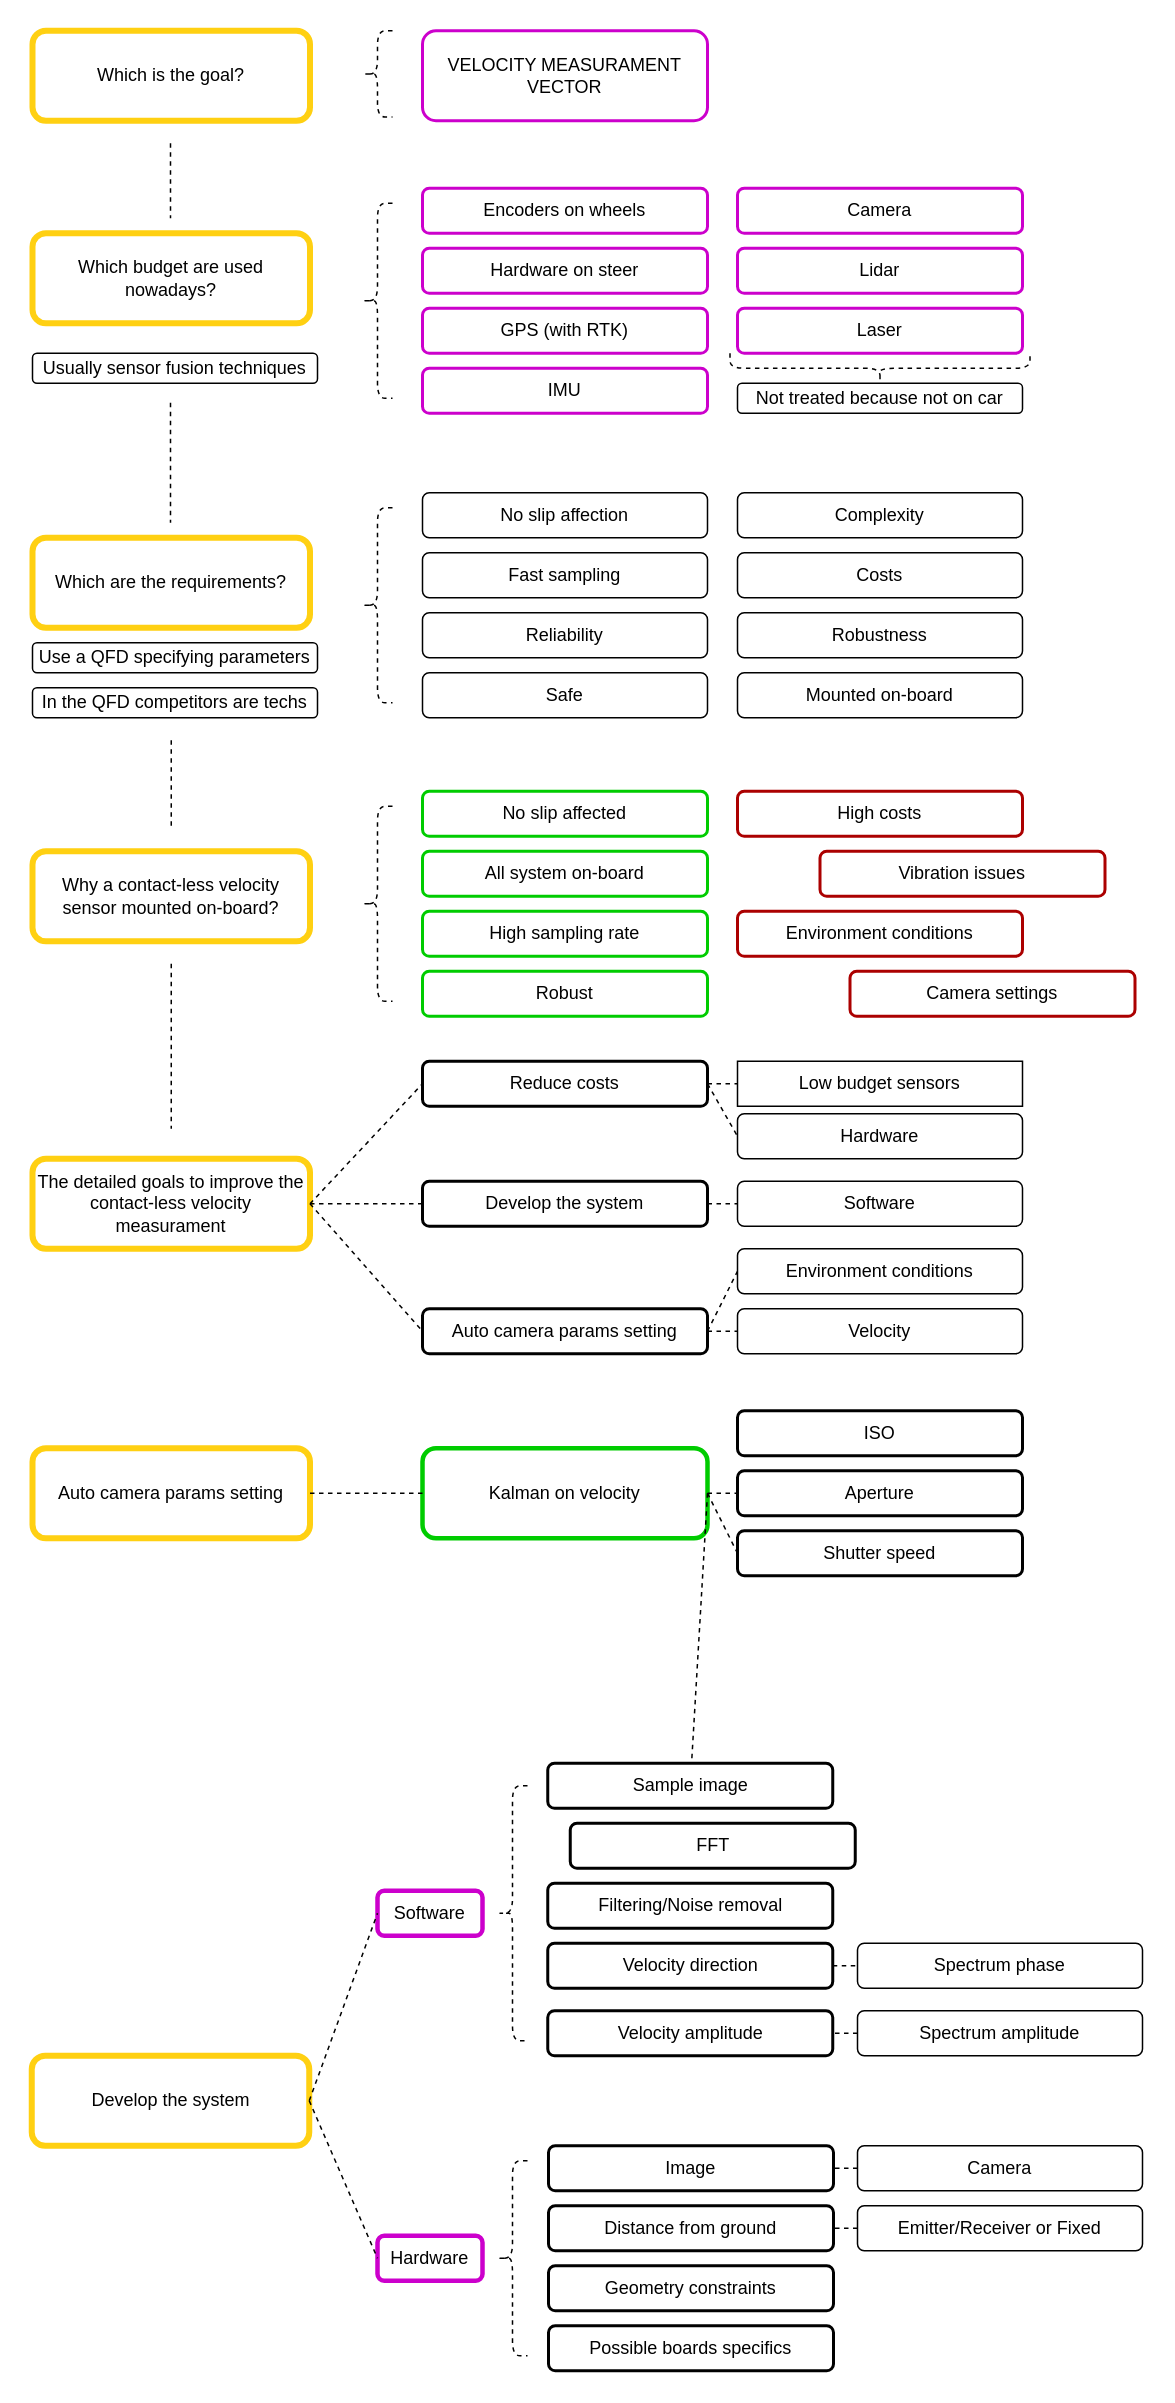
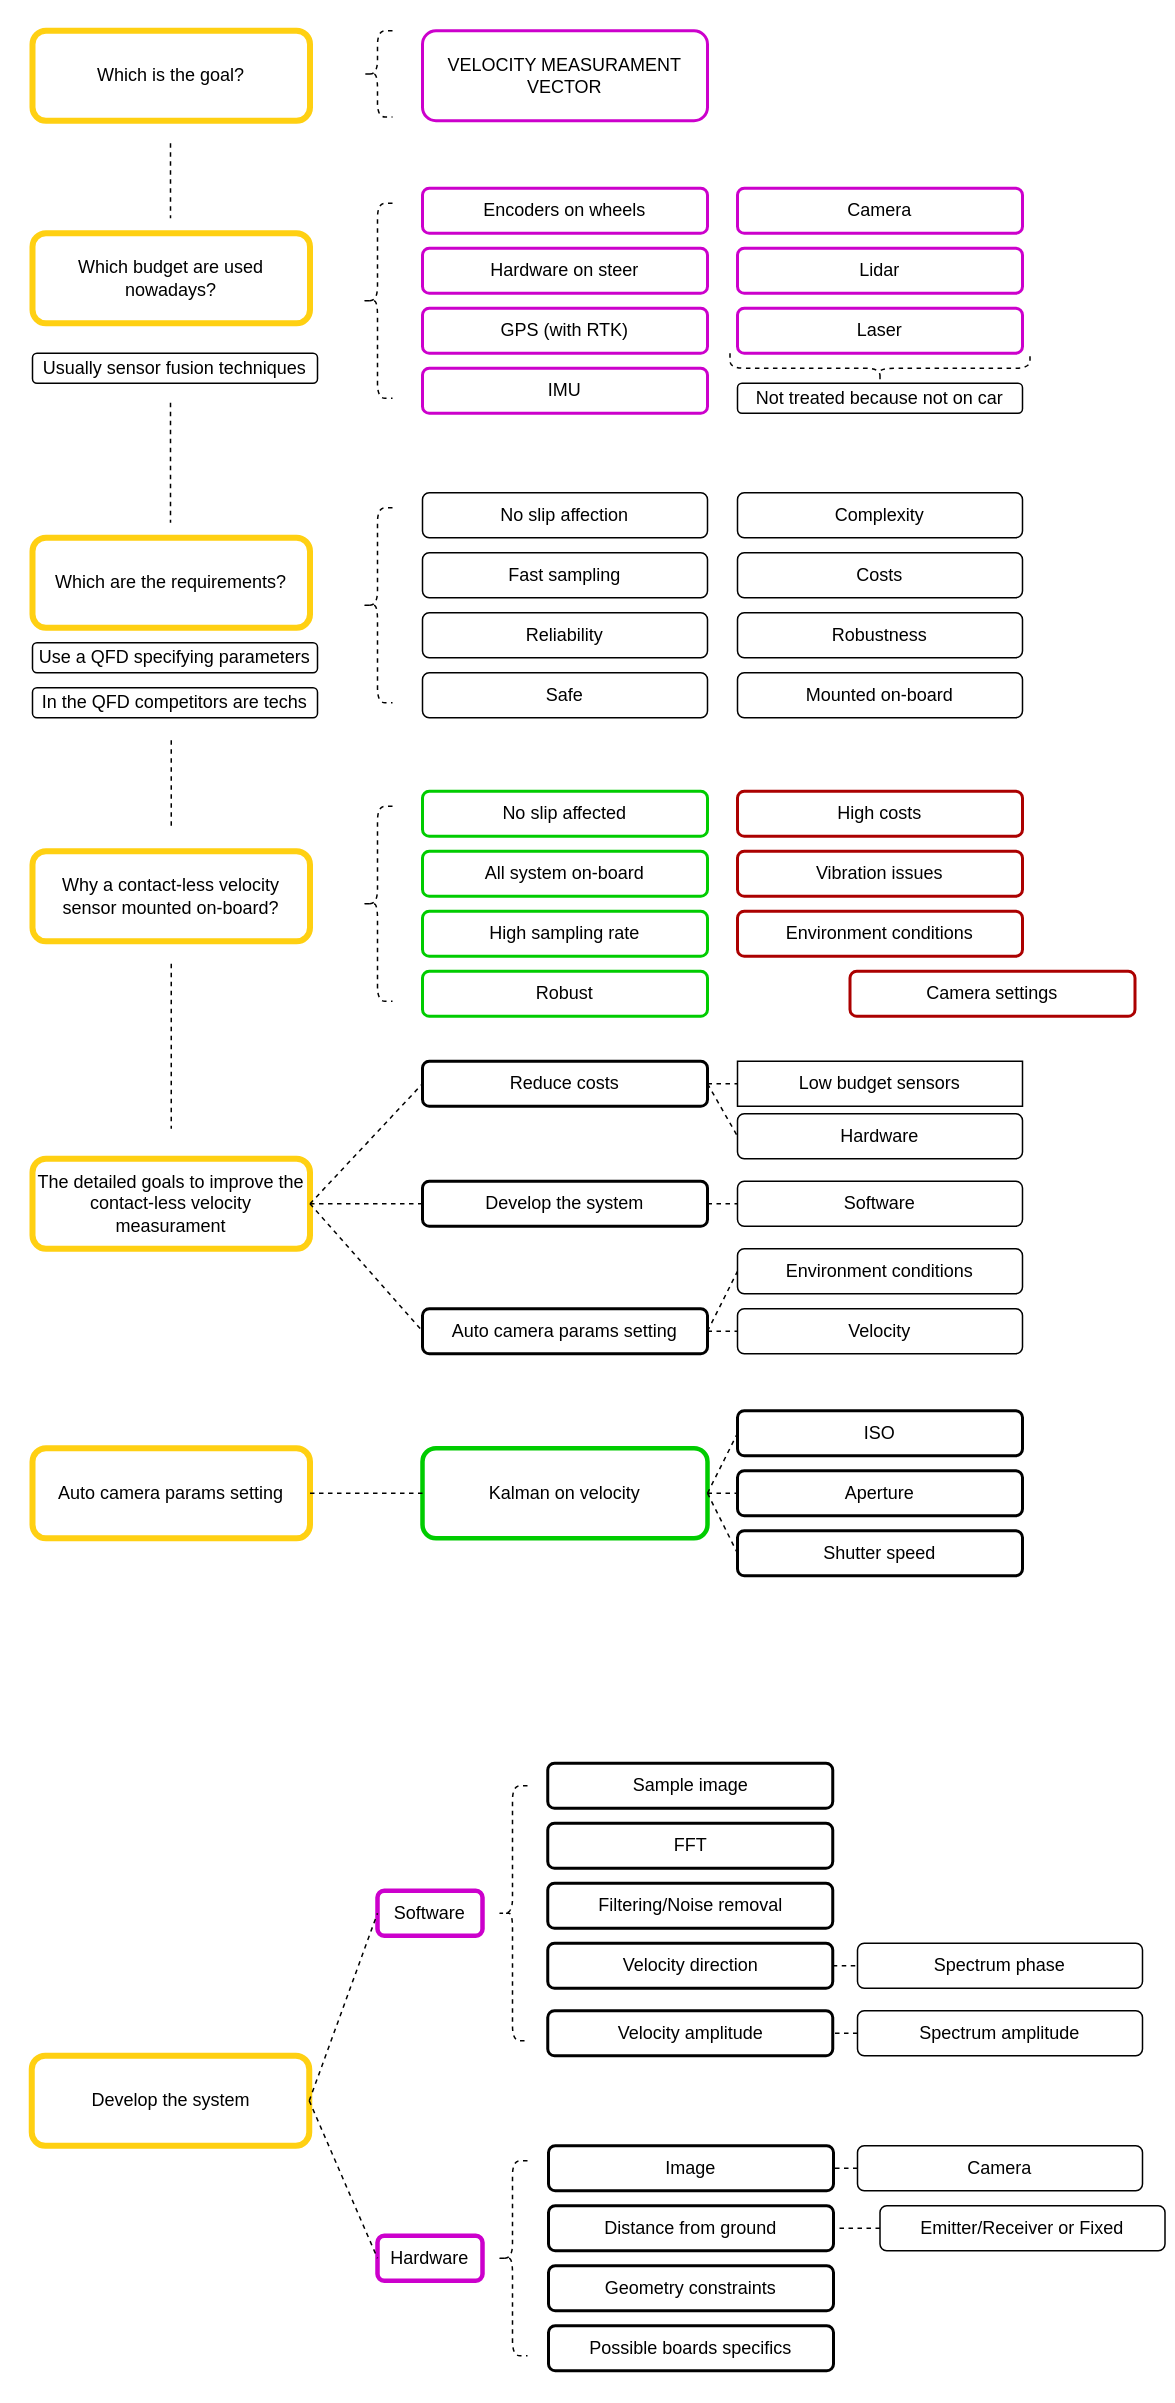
node "Vibration issues": moved (962, 874) -> (880, 874)
edge "Kalman on velocity" -- "Sample image": now "Kalman on velocity" -- "ISO"
node "FFT": moved (713, 1846) -> (690, 1846)
node "Emitter/Receiver or Fixed": moved (1000, 2228) -> (1022, 2228)
